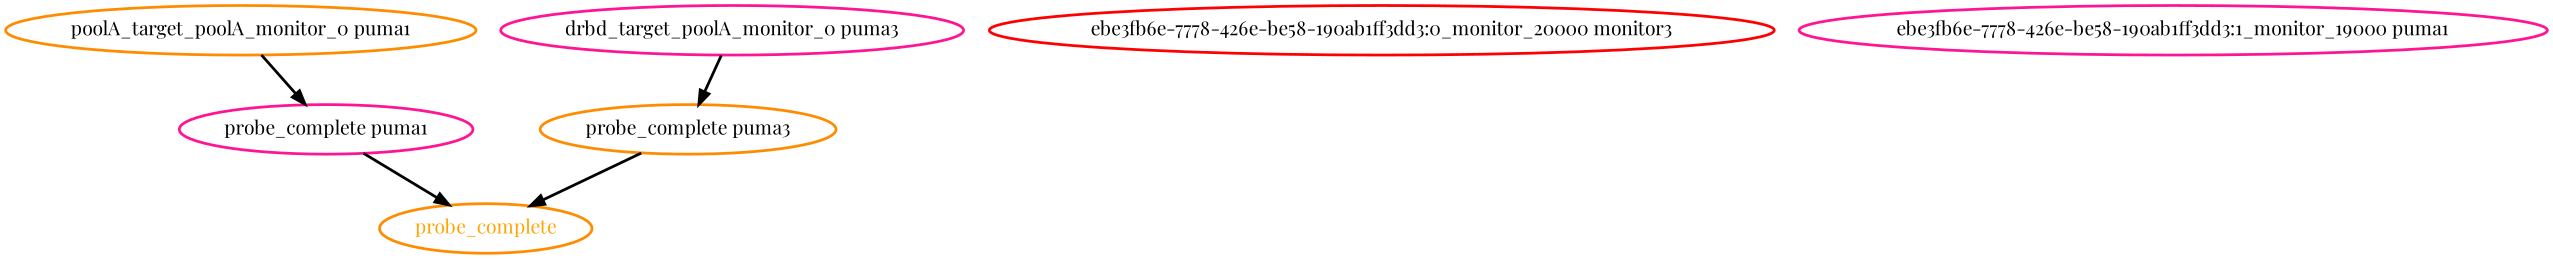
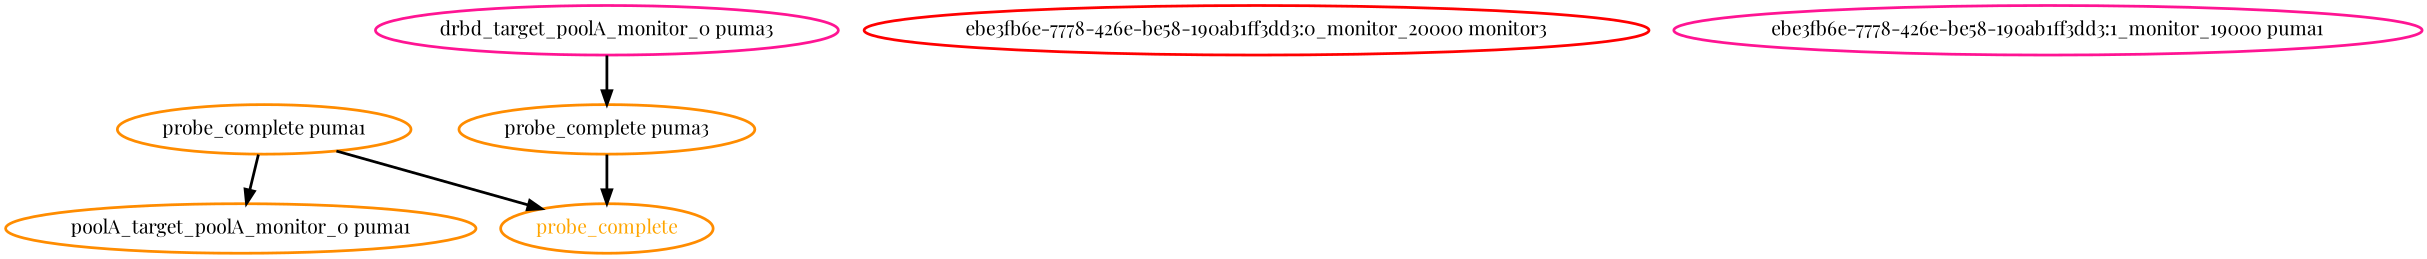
edge "poolA_target_poolA_monitor_0 puma1" -> "probe_complete puma1": reversed
node "probe_complete puma1": color deeppink -> darkorange
